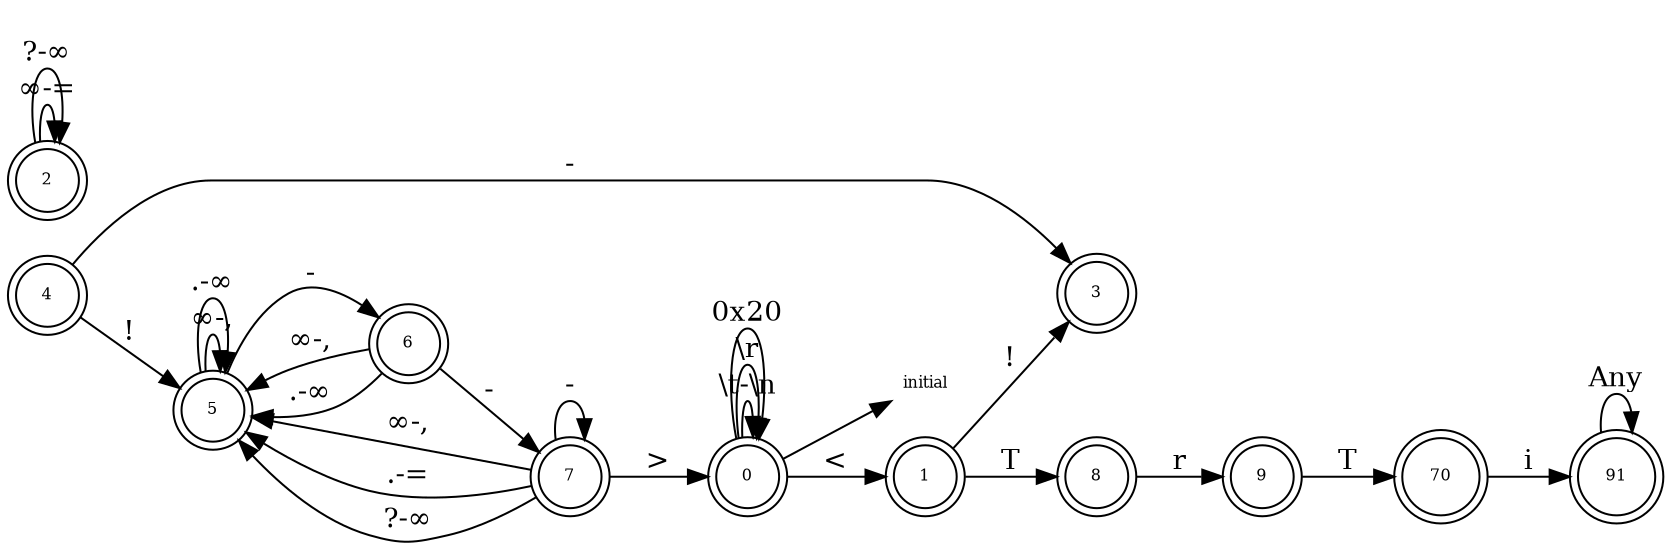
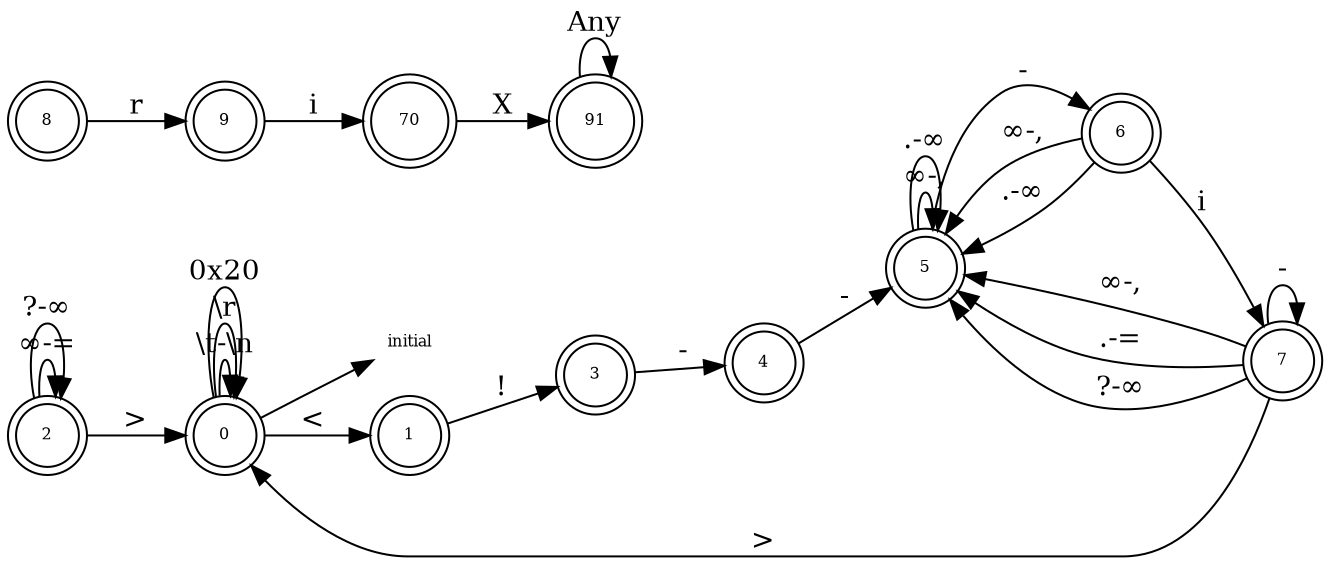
edge "4" -> "3": reversed
edge "4" -> "5": label "!" -> "-"
edge "6" -> "7": label "-" -> "i"
edge "2" -> "0": added, label ">"
edge "9" -> "70": label "T" -> "i"
edge "70" -> "91": label "i" -> "X"
edge "1" -> "8": removed, label "T"
